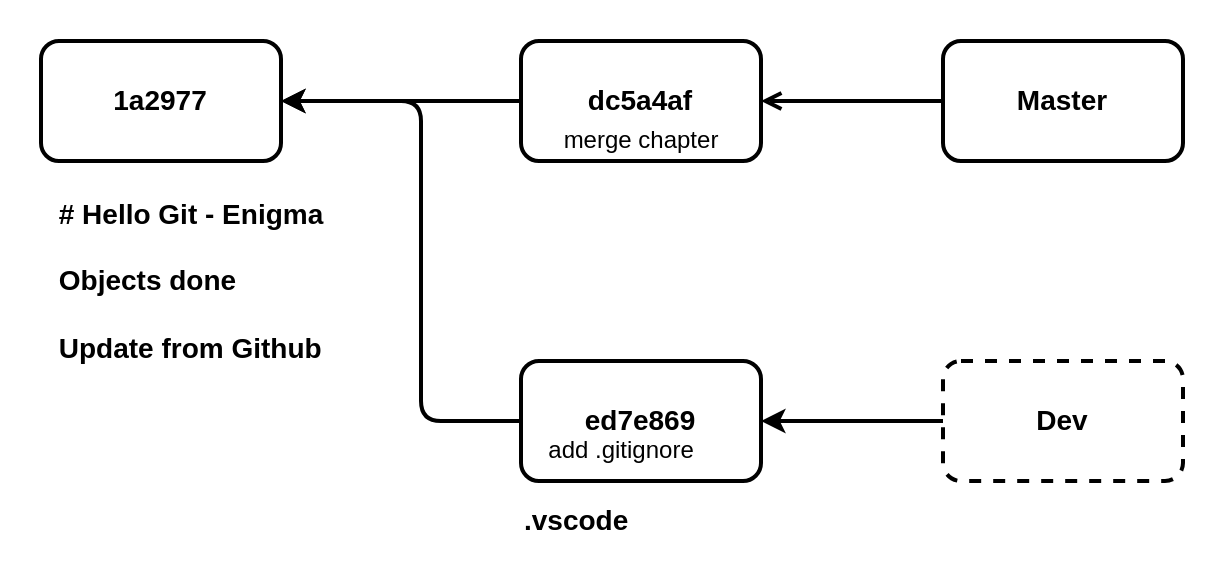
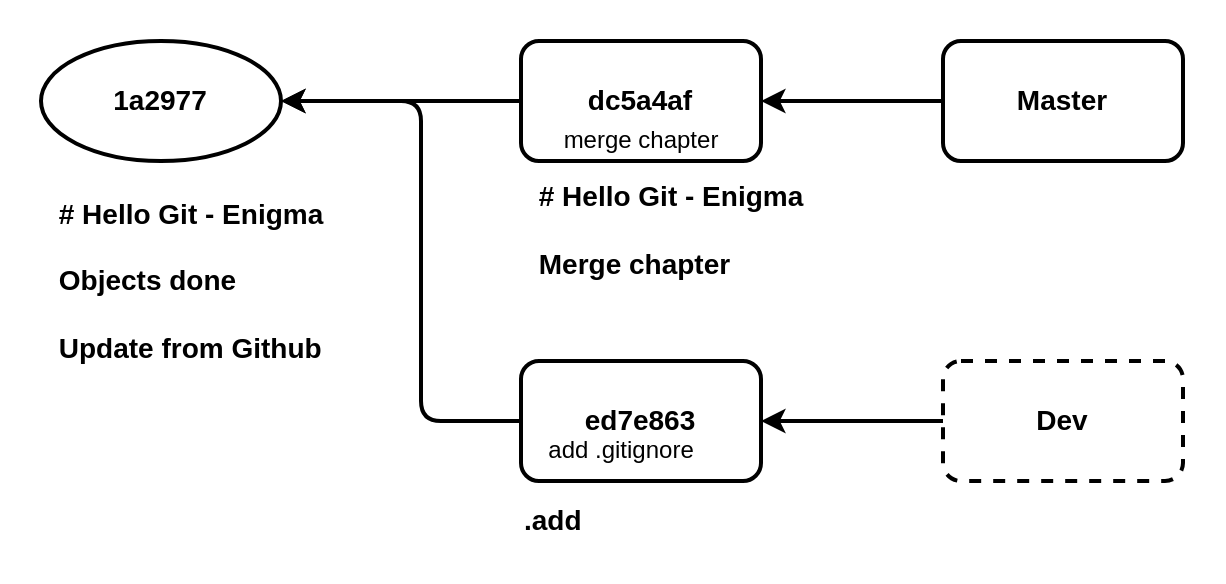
node "1a2977": shape rounded rectangle -> ellipse
edge "Master" -> "dc5a4af": arrowhead open -> classic
node "# Hello Git - Enigma Merge chapter": added
node "ed7e869": label "ed7e869" -> "ed7e863"
node ".vscode": label ".vscode" -> ".add"
